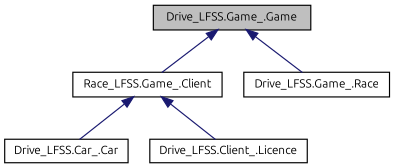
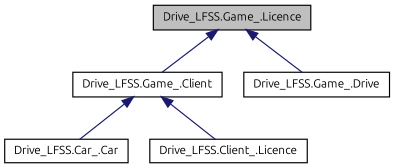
node "Drive_LFSS.Game_.Game": label "Drive_LFSS.Game_.Game" -> "Drive_LFSS.Game_.Licence"
node "Race_LFSS.Game_.Client": label "Race_LFSS.Game_.Client" -> "Drive_LFSS.Game_.Client"
node "Drive_LFSS.Game_.Race": label "Drive_LFSS.Game_.Race" -> "Drive_LFSS.Game_.Drive"
